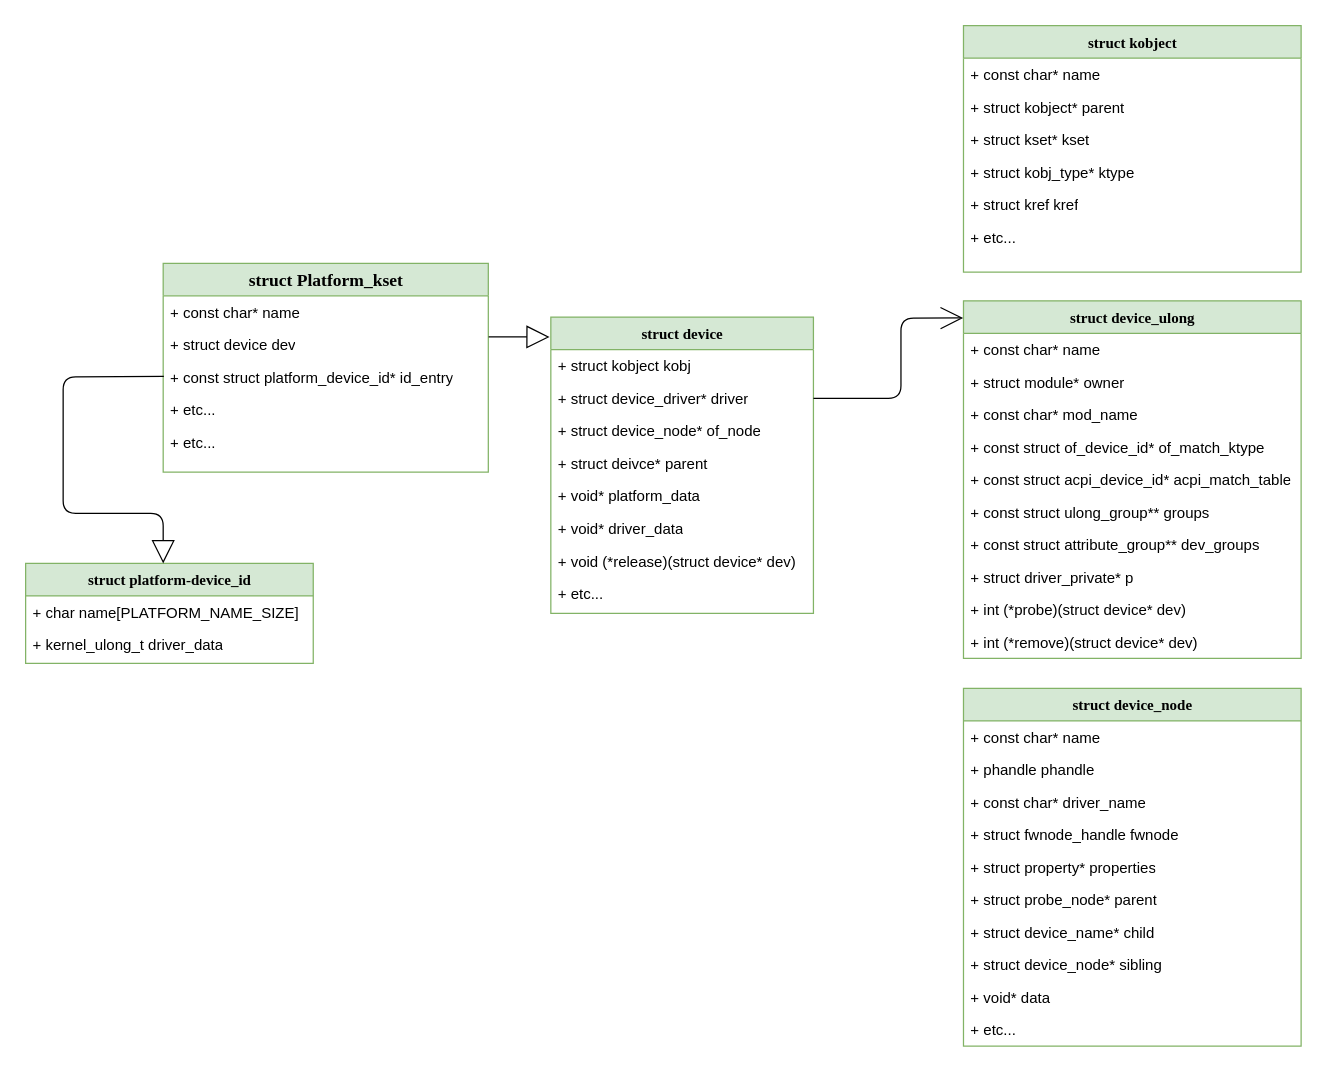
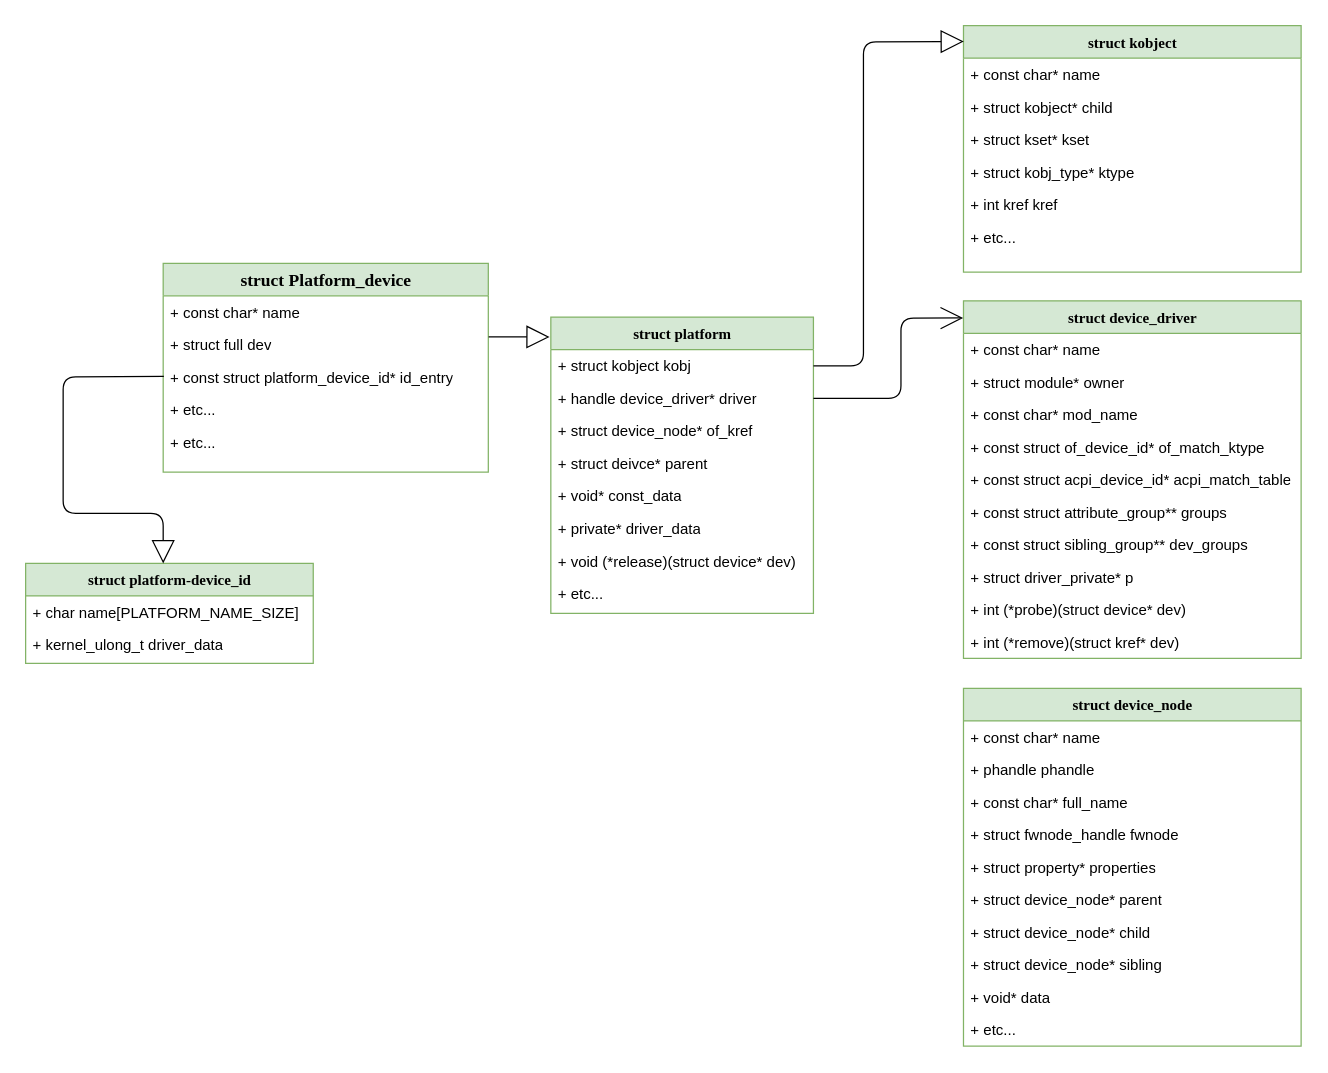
node "+ struct kobject* parent": label "+ struct kobject* parent" -> "+ struct kobject* child"
edge "+ struct kobject kobj" -> "struct kobject": added
node "+ struct kref kref": label "+ struct kref kref" -> "+ int kref kref"
node "struct Platform_kset": label "struct Platform_kset" -> "struct Platform_device"
node "struct device_ulong": label "struct device_ulong" -> "struct device_driver"
node "struct device": label "struct device" -> "struct platform"
node "+ struct device dev": label "+ struct device dev" -> "+ struct full dev"
node "+ struct device_driver* driver": label "+ struct device_driver* driver" -> "+ handle device_driver* driver"
node "+ struct device_node* of_node": label "+ struct device_node* of_node" -> "+ struct device_node* of_kref"
node "+ void* platform_data": label "+ void* platform_data" -> "+ void* const_data"
node "+ const struct ulong_group** groups": label "+ const struct ulong_group** groups" -> "+ const struct attribute_group** groups"
node "+ void* driver_data": label "+ void* driver_data" -> "+ private* driver_data"
node "+ const struct attribute_group** dev_groups": label "+ const struct attribute_group** dev_groups" -> "+ const struct sibling_group** dev_groups"
node "+ int (*remove)(struct device* dev)": label "+ int (*remove)(struct device* dev)" -> "+ int (*remove)(struct kref* dev)"
node "+ const char* driver_name": label "+ const char* driver_name" -> "+ const char* full_name"
node "+ struct probe_node* parent": label "+ struct probe_node* parent" -> "+ struct device_node* parent"
node "+ struct device_name* child": label "+ struct device_name* child" -> "+ struct device_node* child"
